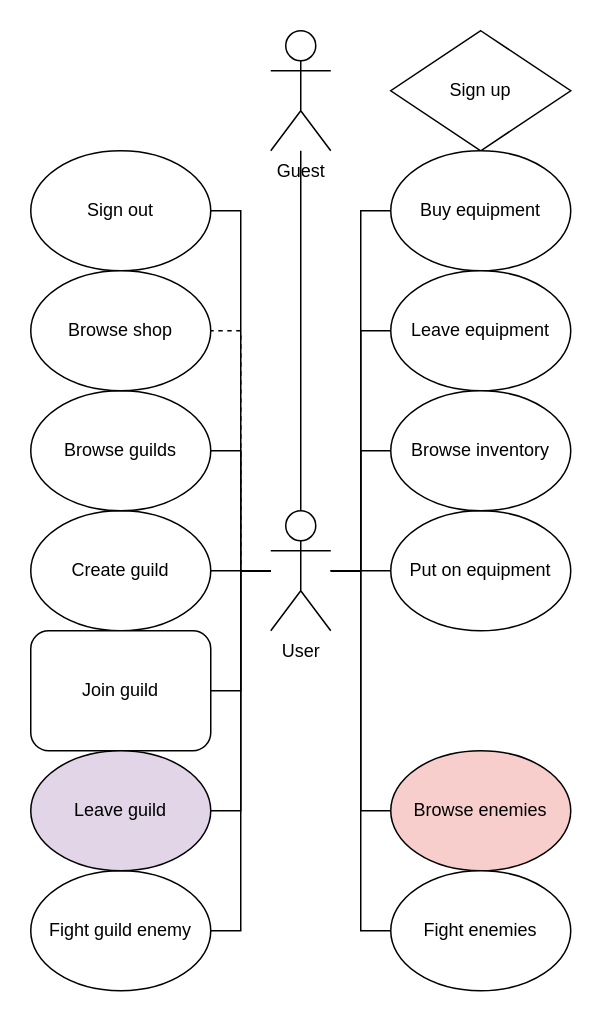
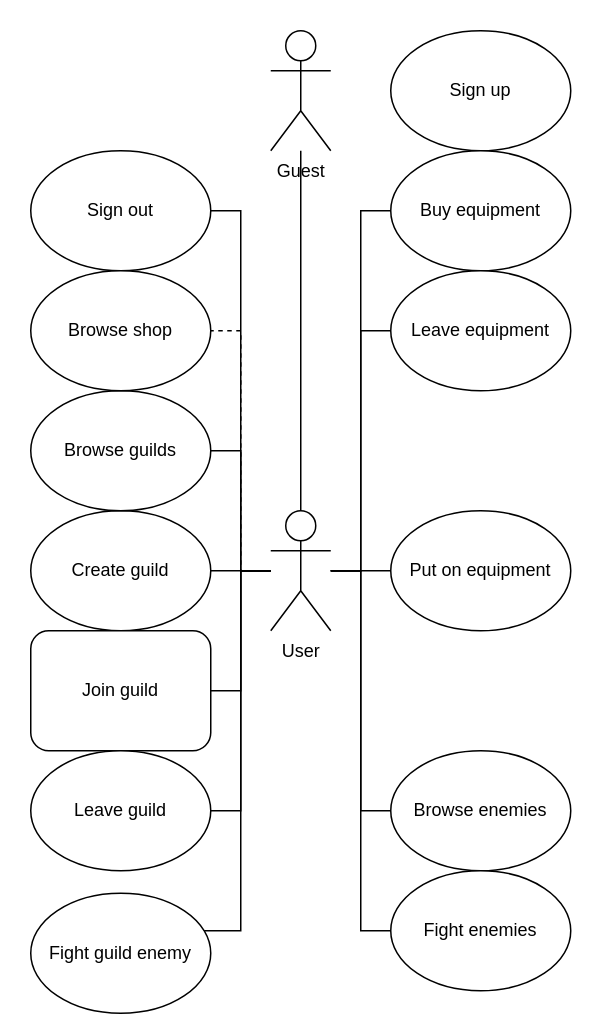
node "Sign up": shape diamond -> ellipse
edge "Browse inventory" -- "User": removed
node "Browse inventory": removed
node "Leave guild": fillcolor #e1d5e7 -> #ffffff
node "Browse enemies": fillcolor #f8cecc -> #ffffff
node "Fight guild enemy": moved (121, 931) -> (121, 953)
